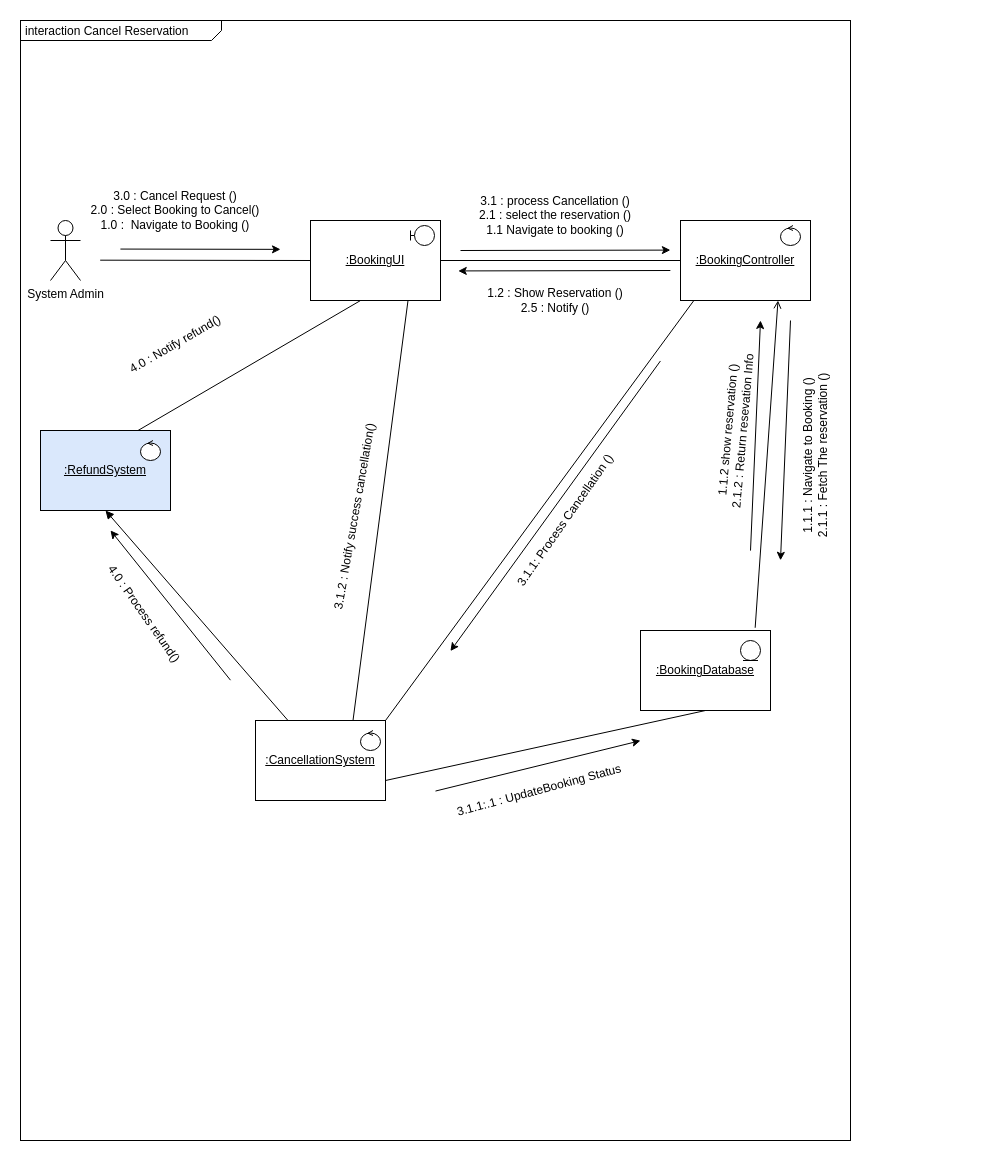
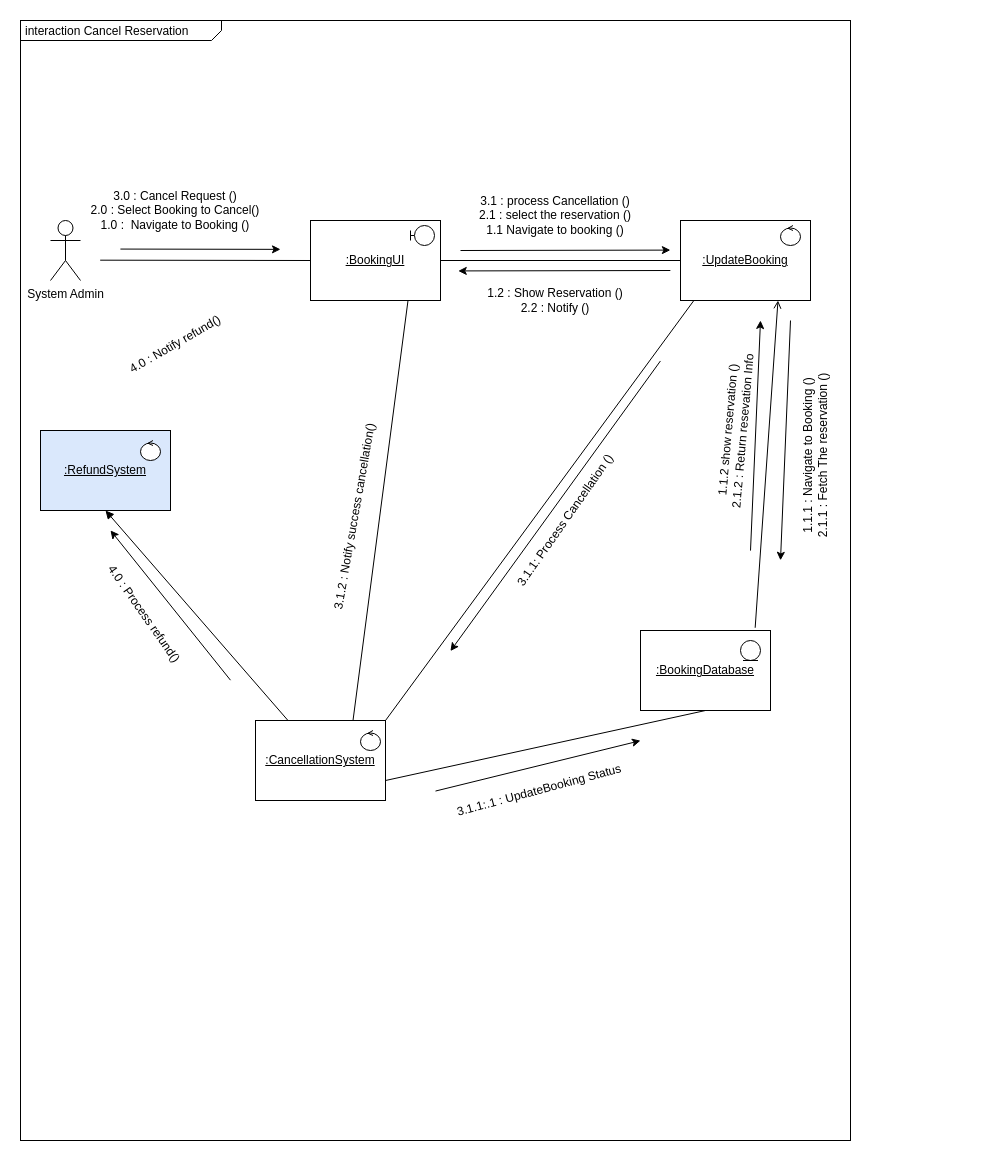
node ":BookingController": label ":BookingController" -> ":UpdateBooking"
node "1.2 : Show Reservation () 2.5 : Notify ()": label "1.2 : Show Reservation () 2.5 : Notify ()" -> "1.2 : Show Reservation () 2.2 : Notify ()"
edge ":BookingUI" -- ":RefundSystem": removed
